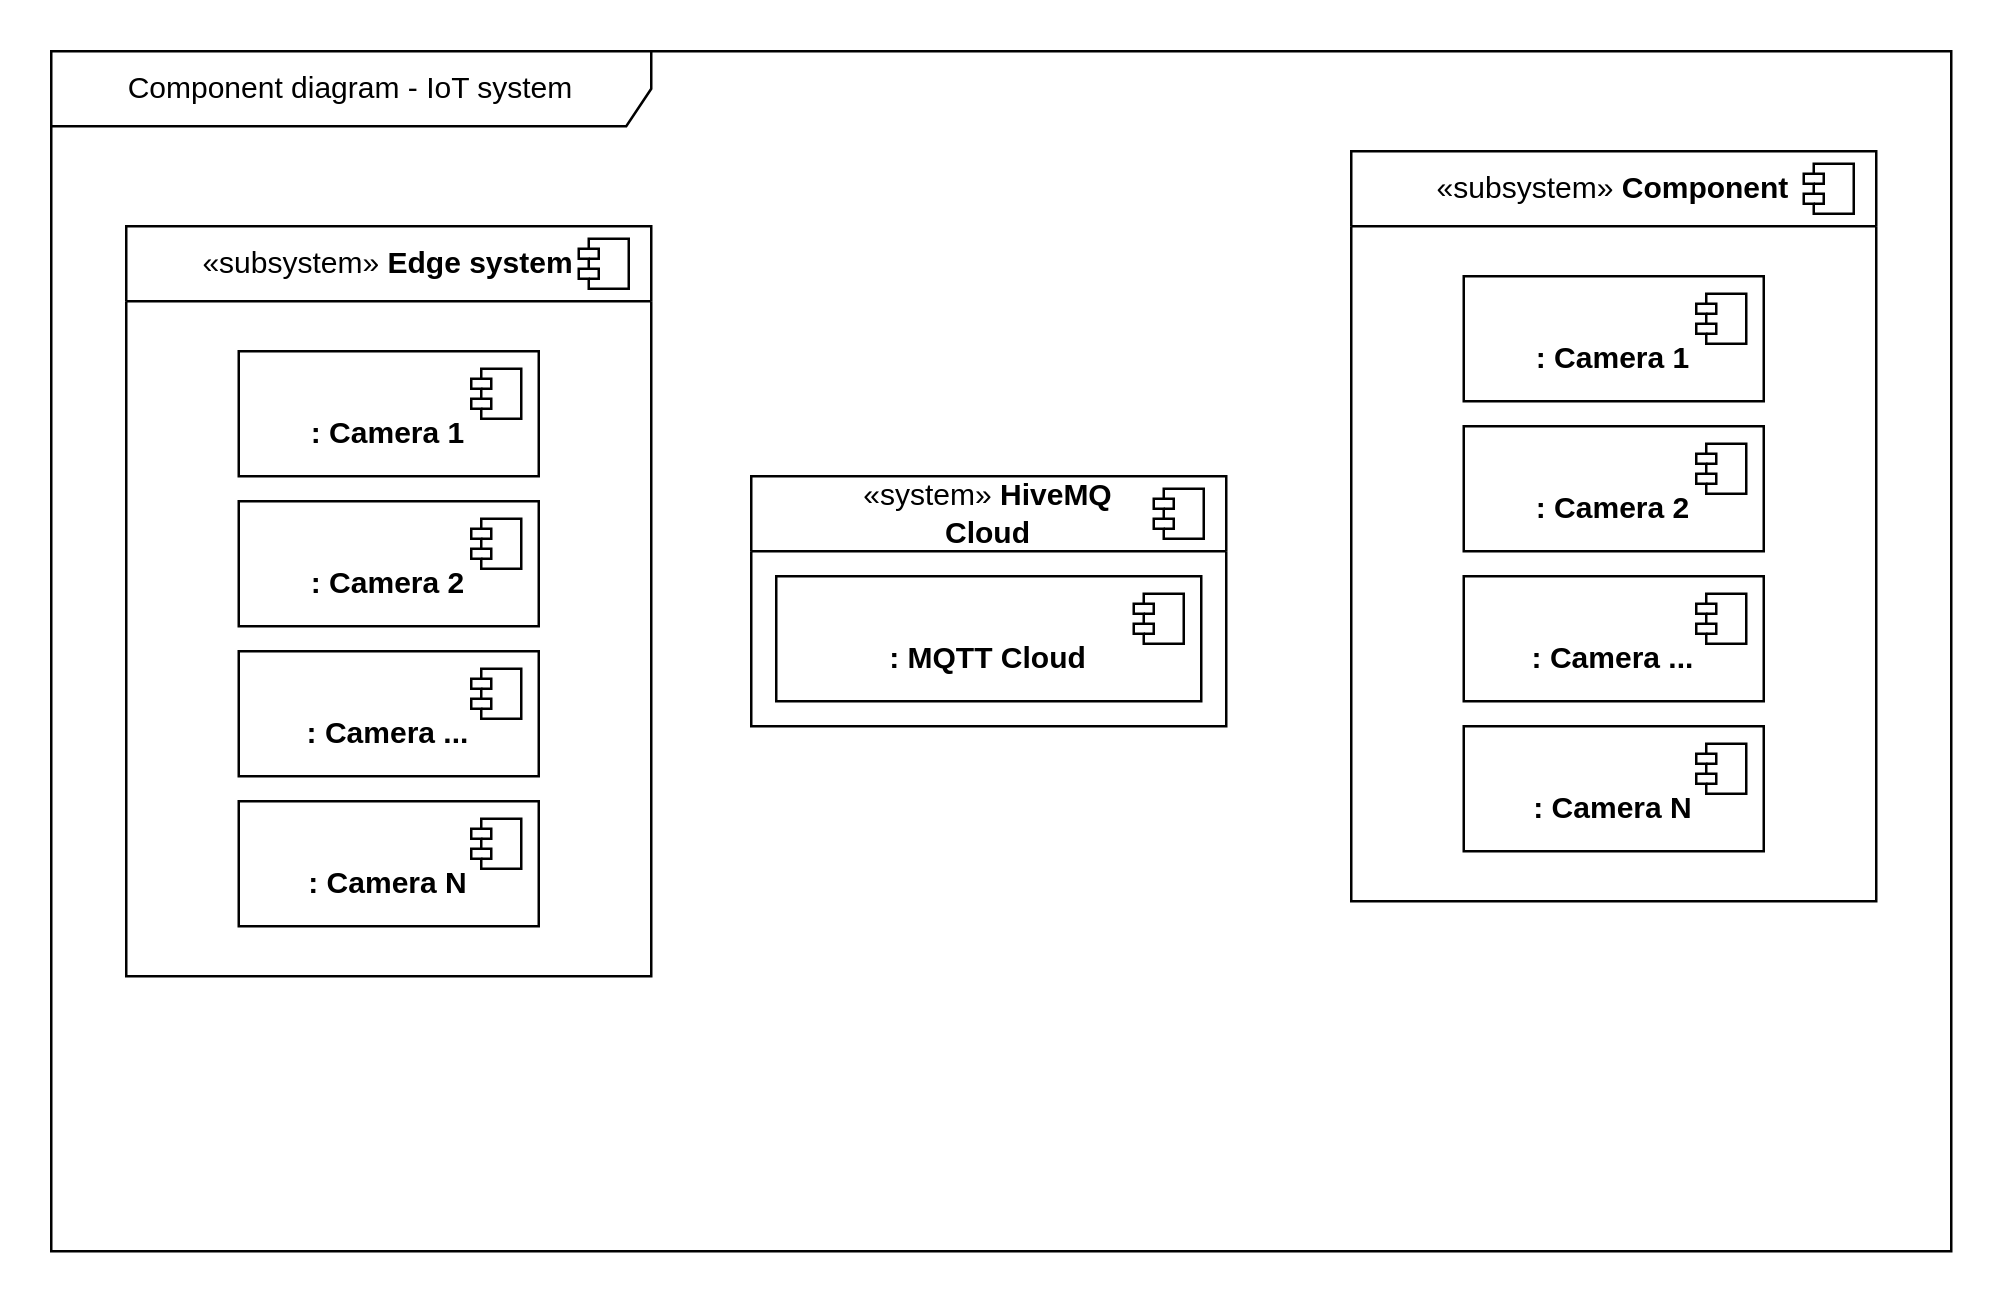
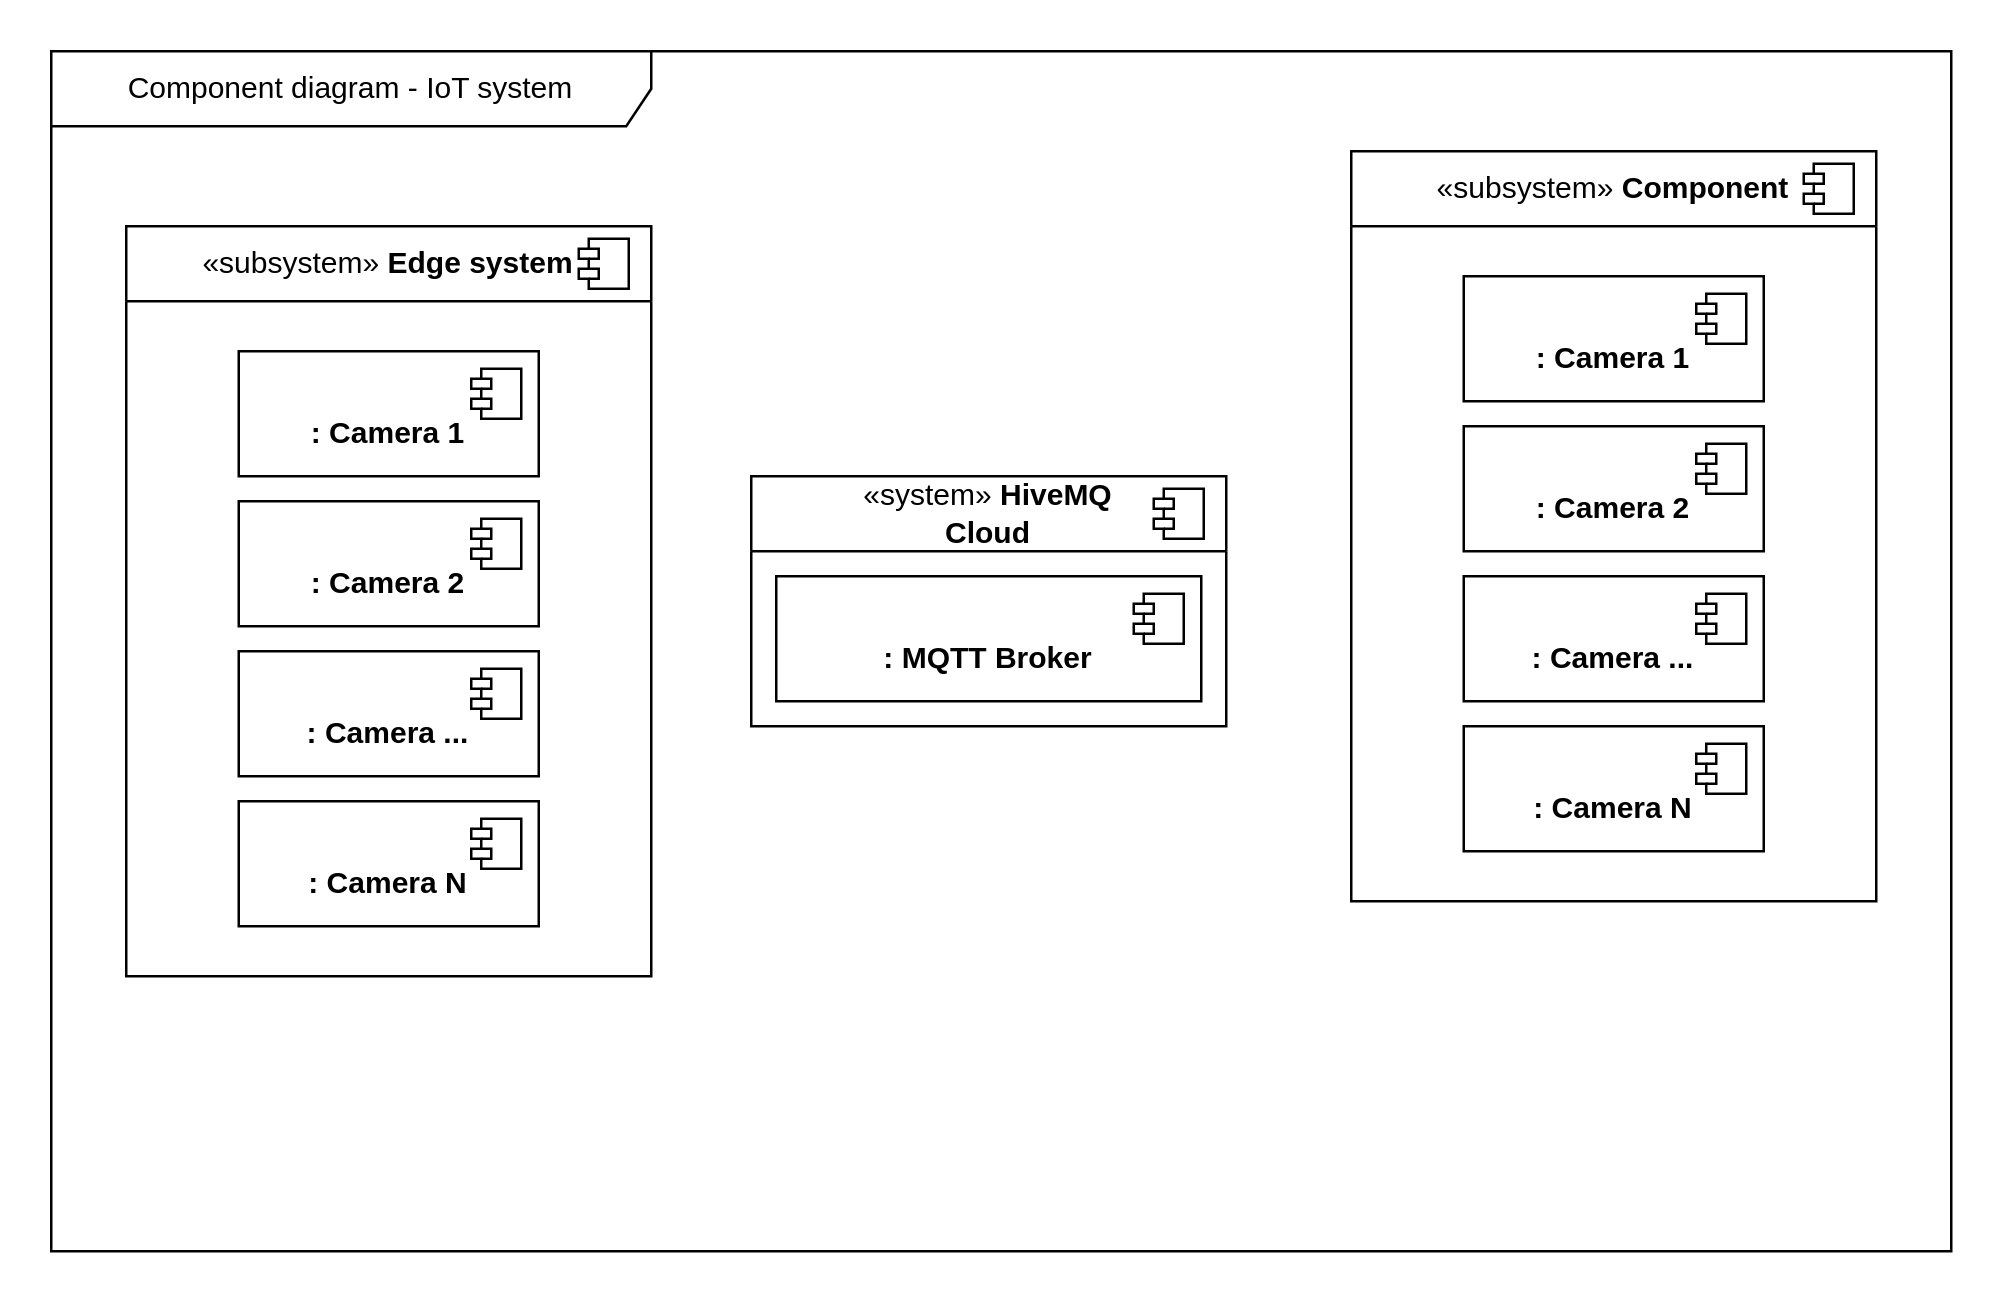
node ": MQTT Cloud": label ": MQTT Cloud" -> ": MQTT Broker"
